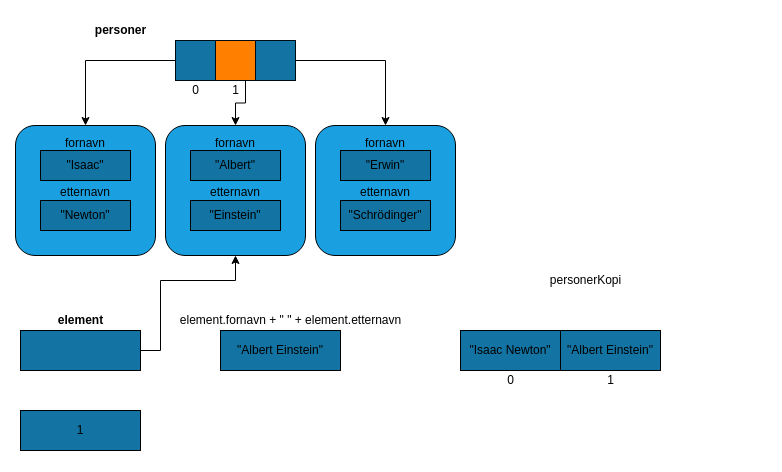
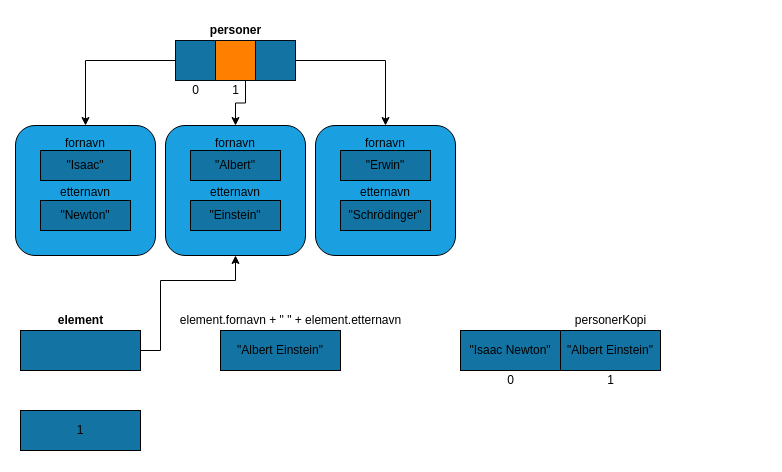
node "personer": moved (121, 31) -> (236, 31)
node "personerKopi": moved (586, 281) -> (611, 321)
